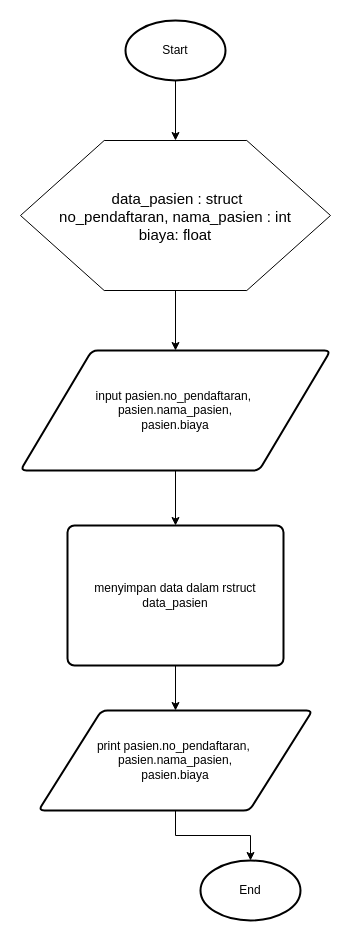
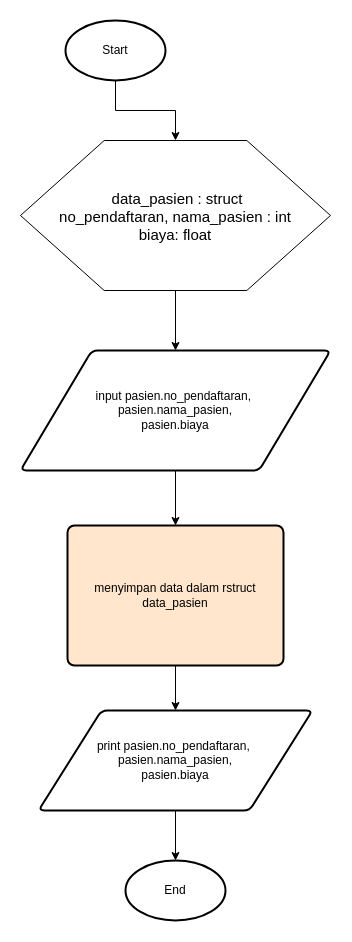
node "Start": moved (176, 51) -> (116, 51)
node "menyimpan data dalam rstruct data_pasien": fillcolor #ffffff -> #ffe6cc
node "End": moved (251, 891) -> (176, 891)
